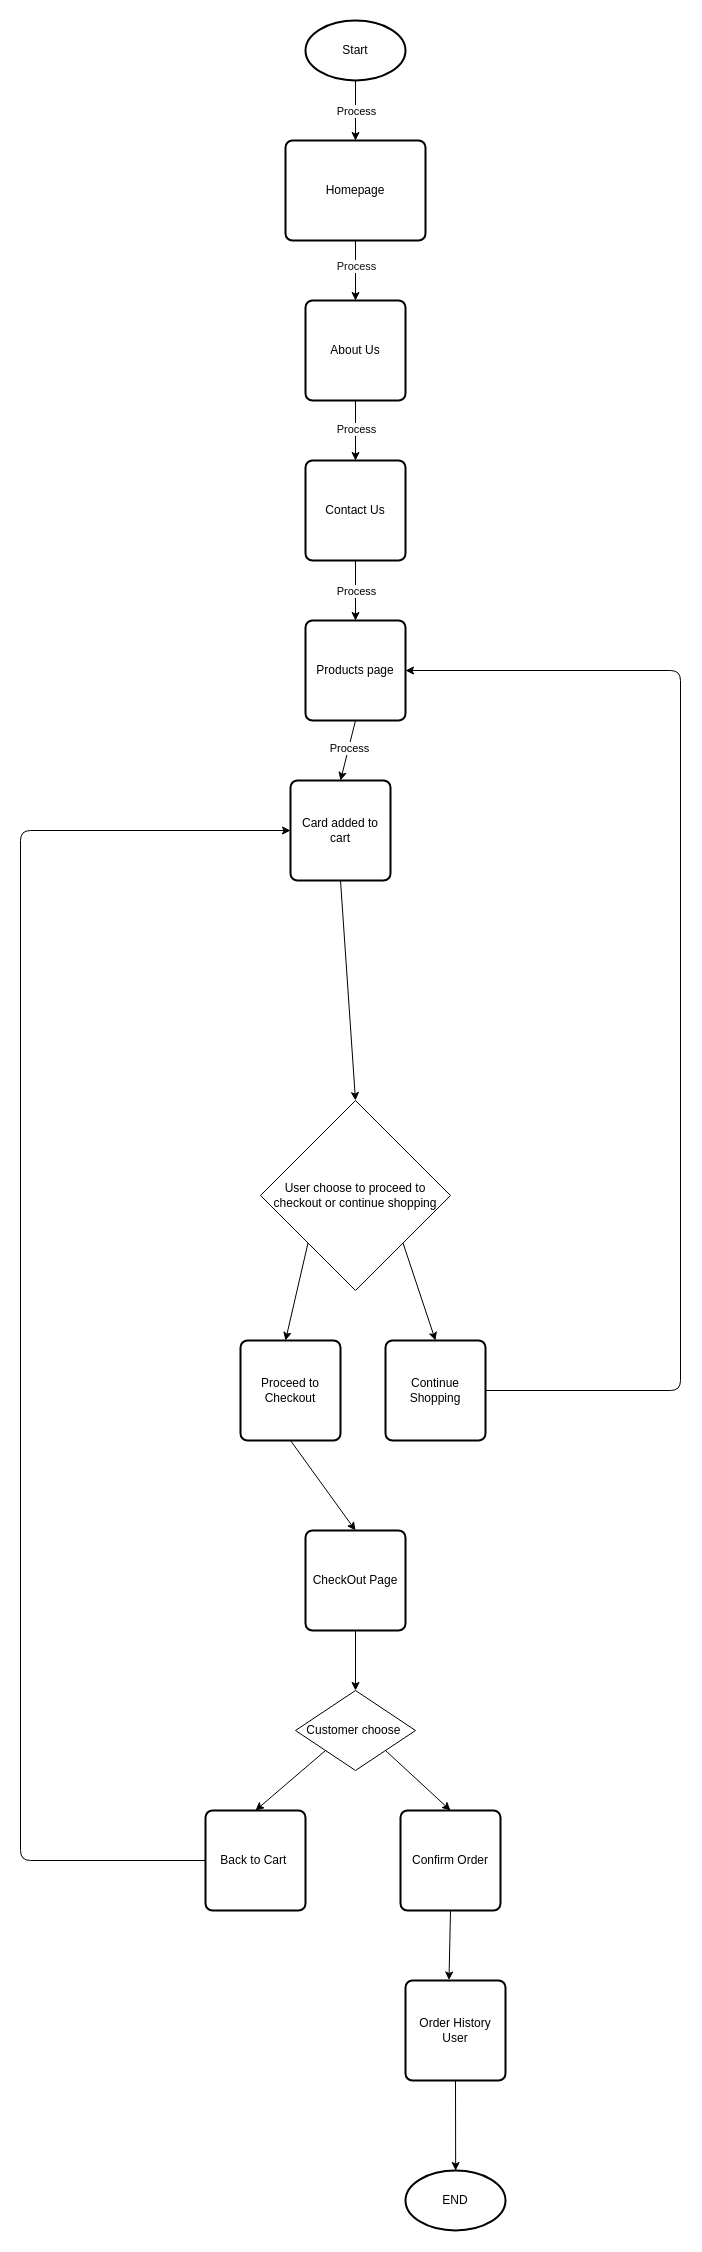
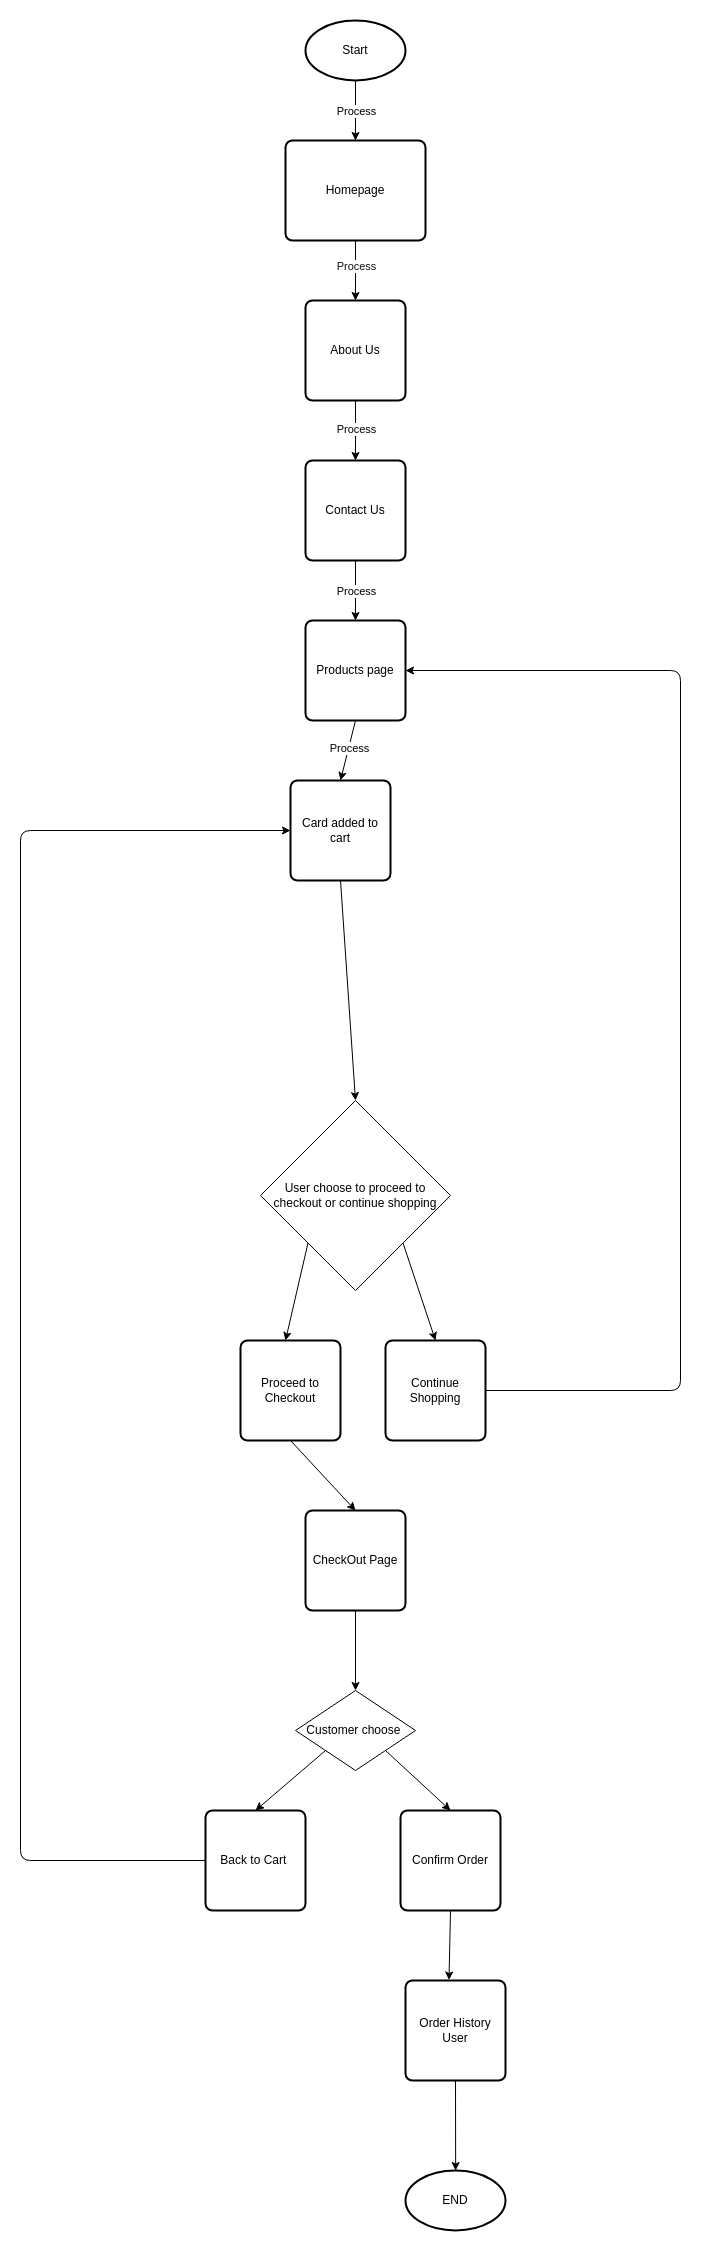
node "CheckOut Page": moved (356, 1581) -> (356, 1561)
